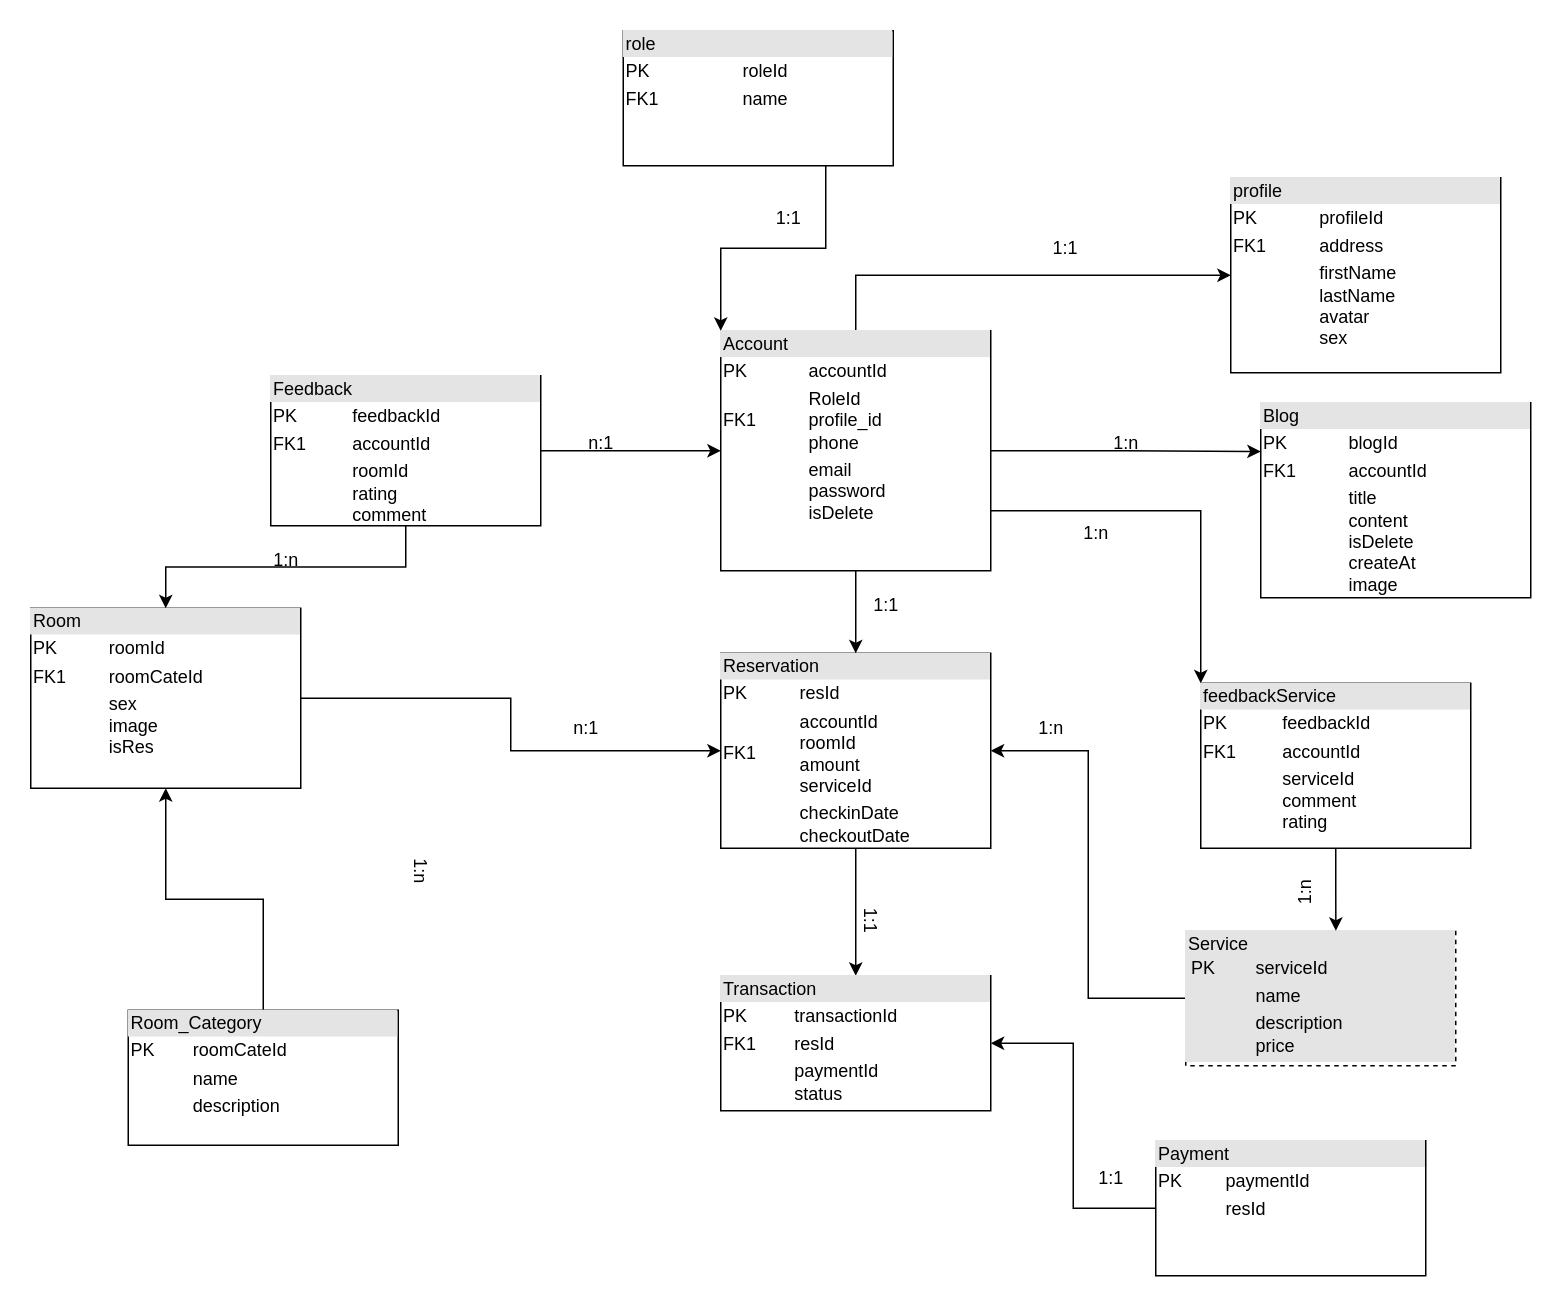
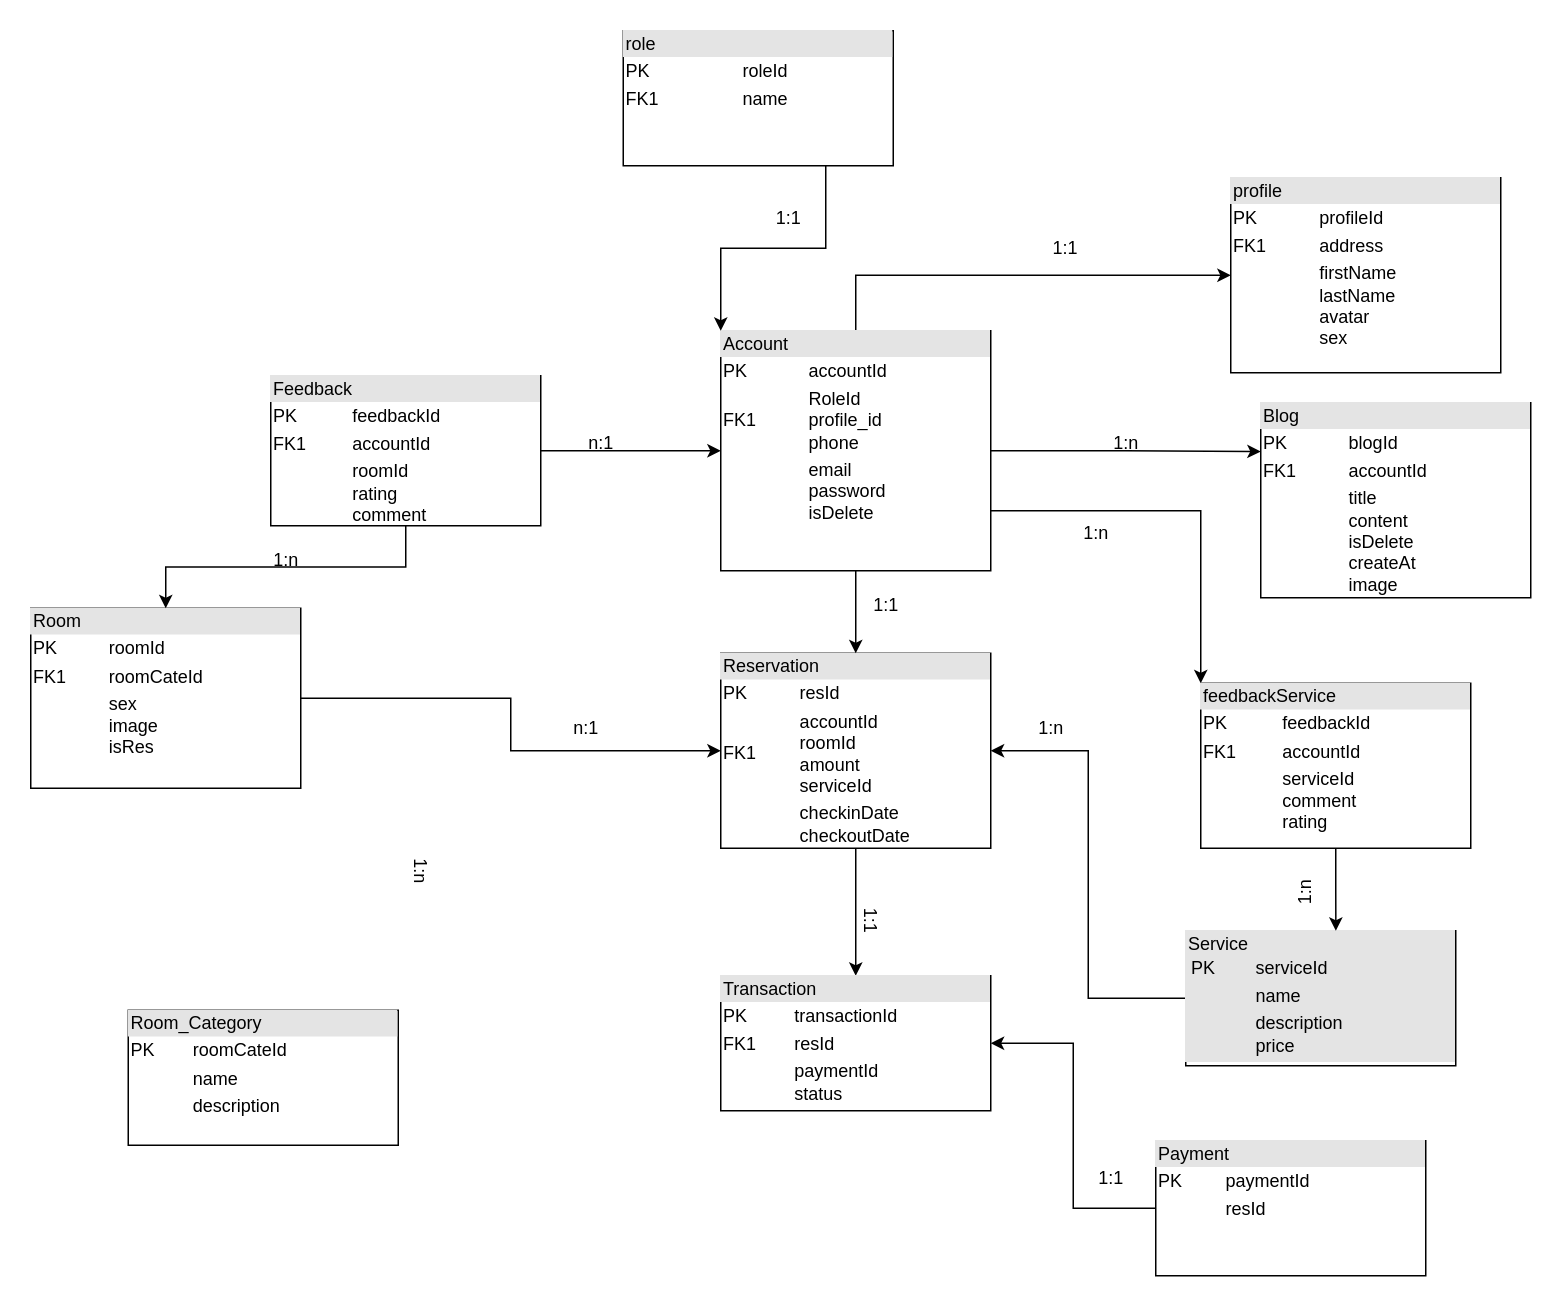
edge "Room_Category PK roomCateId name description" -> "Room PK roomId FK1 roomCateId sex image isRes": removed
node "ServicePK serviceId name description price": style dashed -> solid
